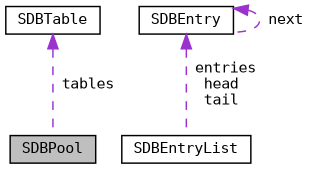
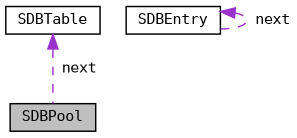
edge "SDBPool" -> "SDBTable": label " tables" -> " next"
node "SDBEntryList": removed
